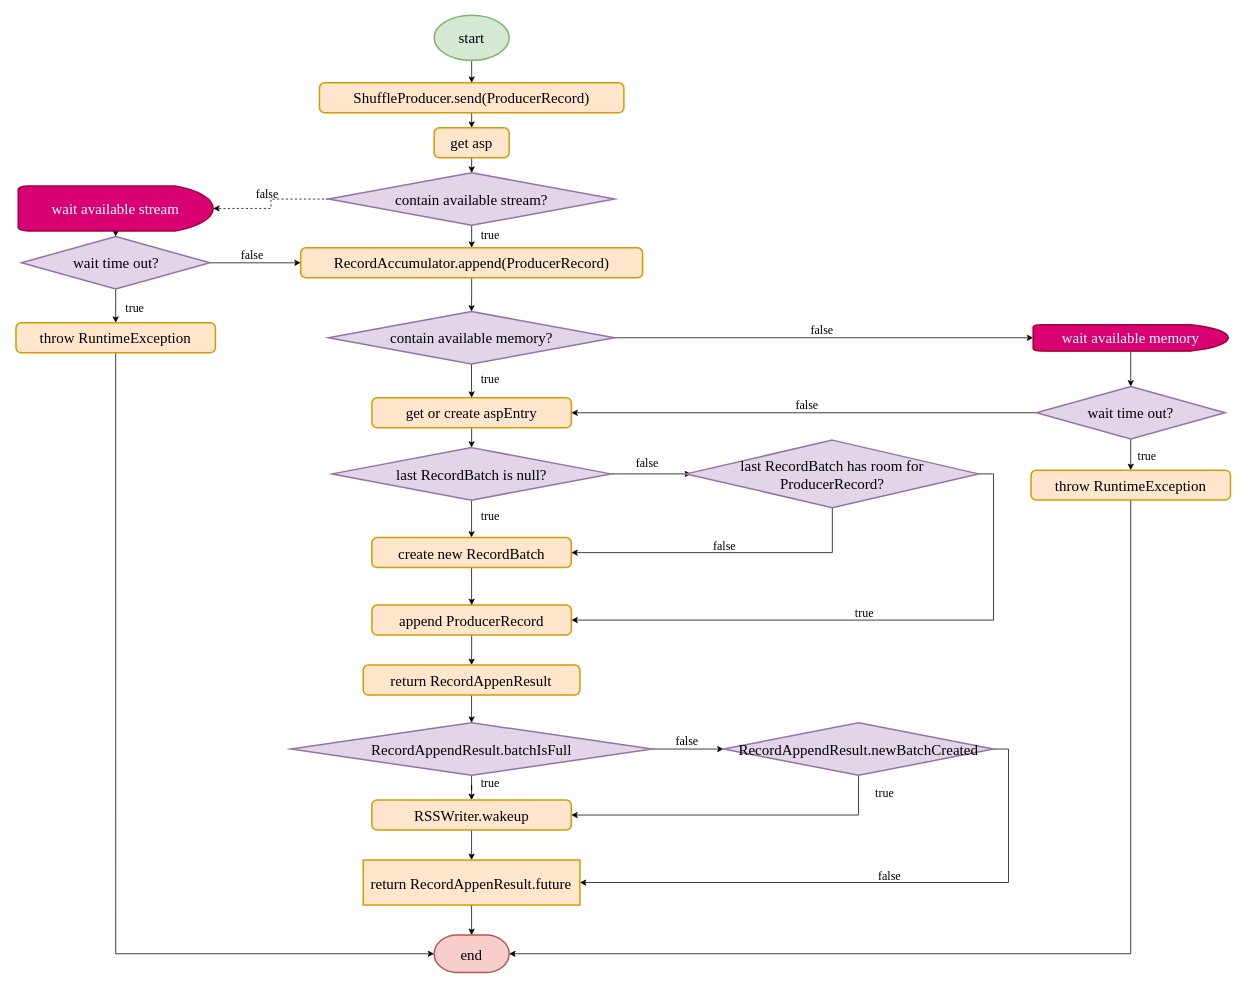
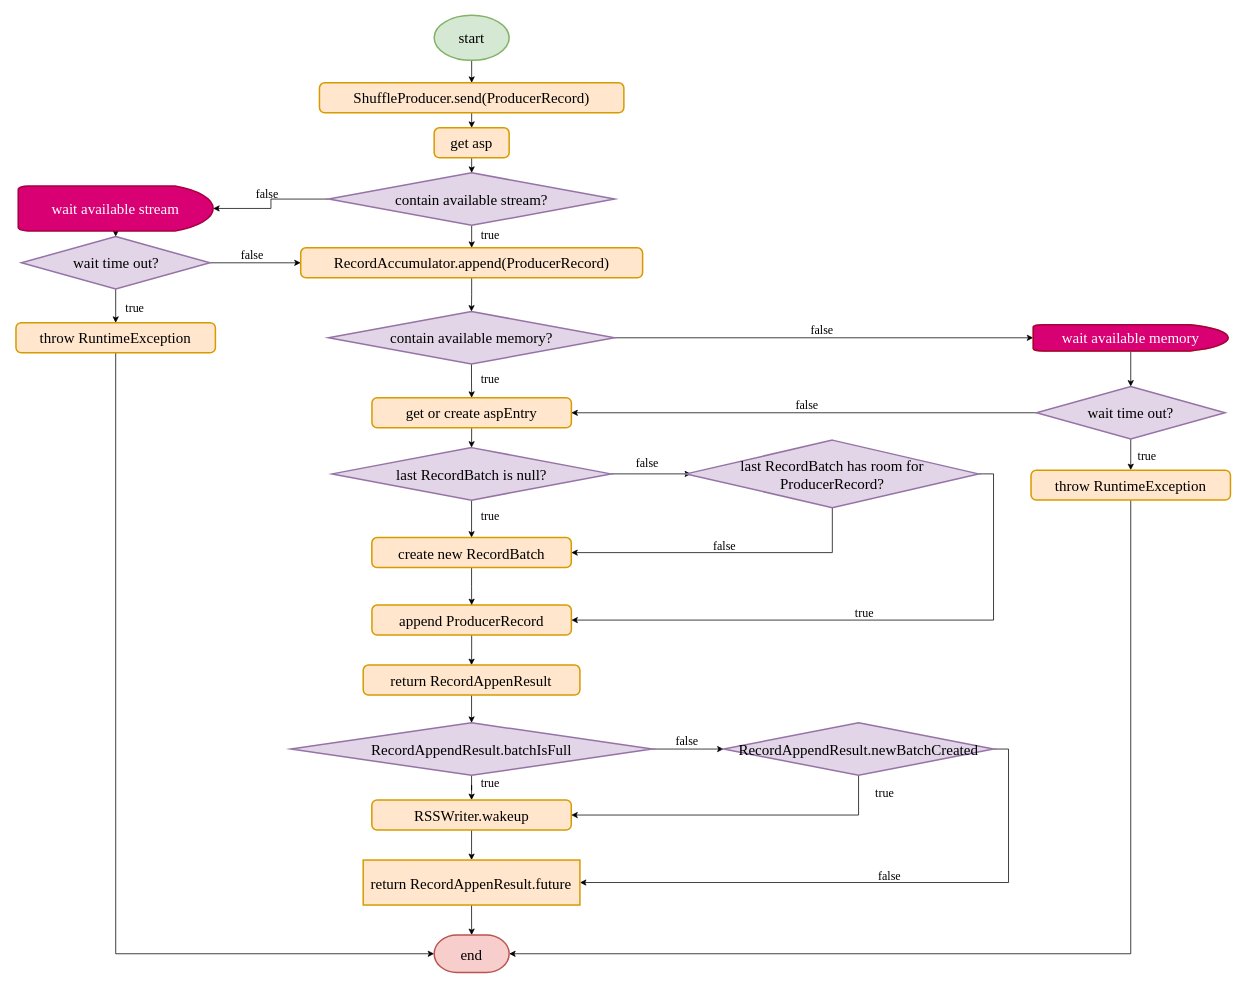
edge "contain available stream?" -> "wait available stream": style dashed -> solid
